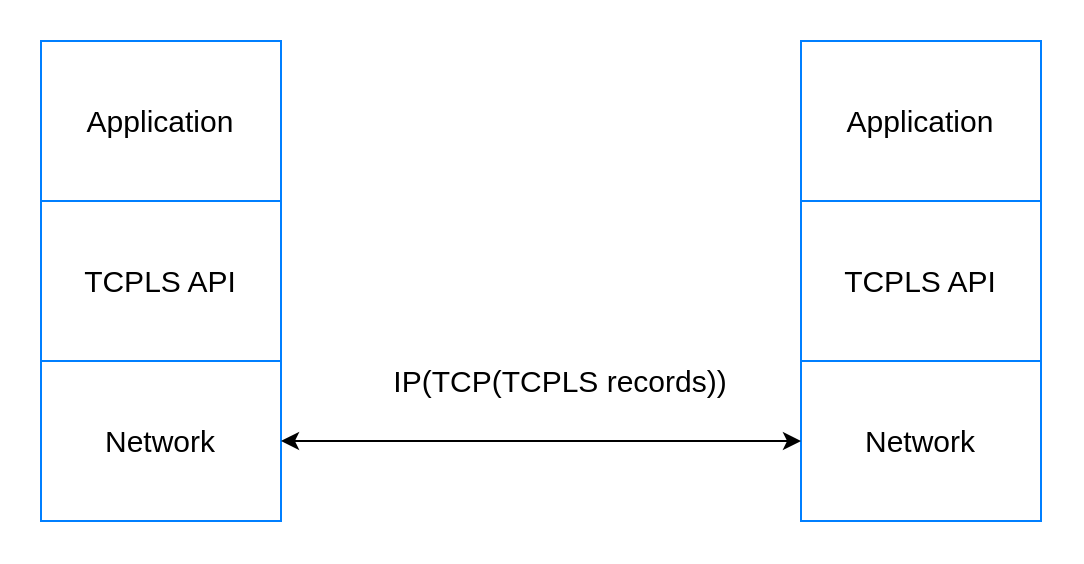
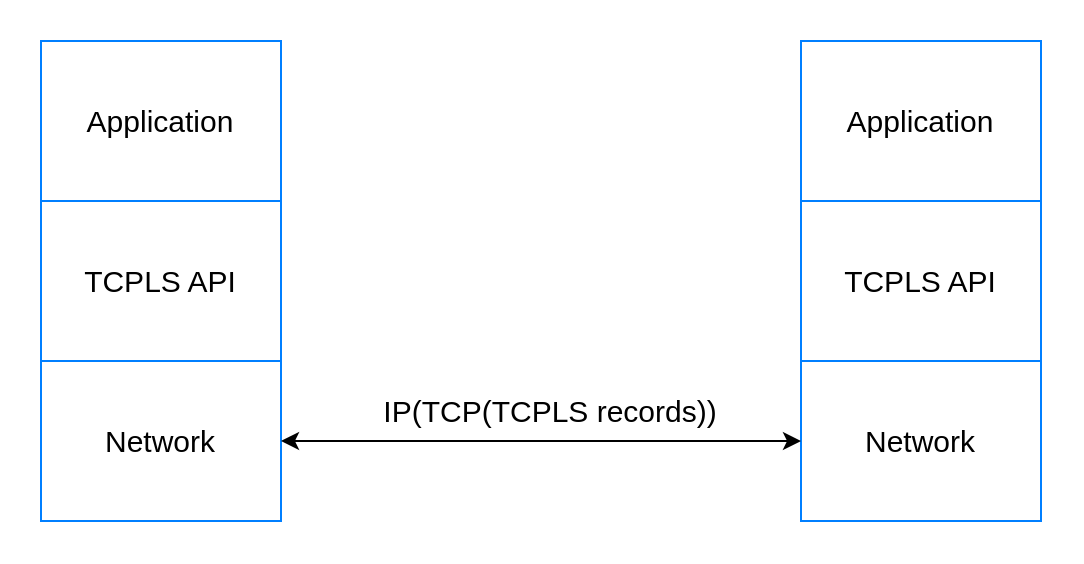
node "IP(TCP(TCPLS records))": moved (561, 381) -> (551, 411)
